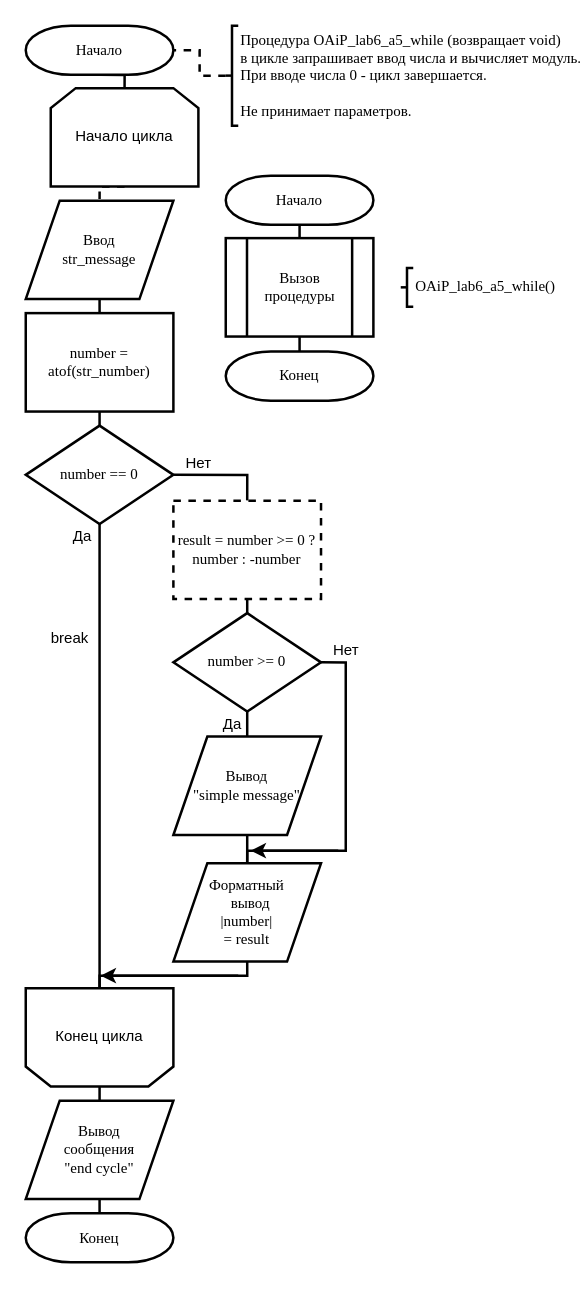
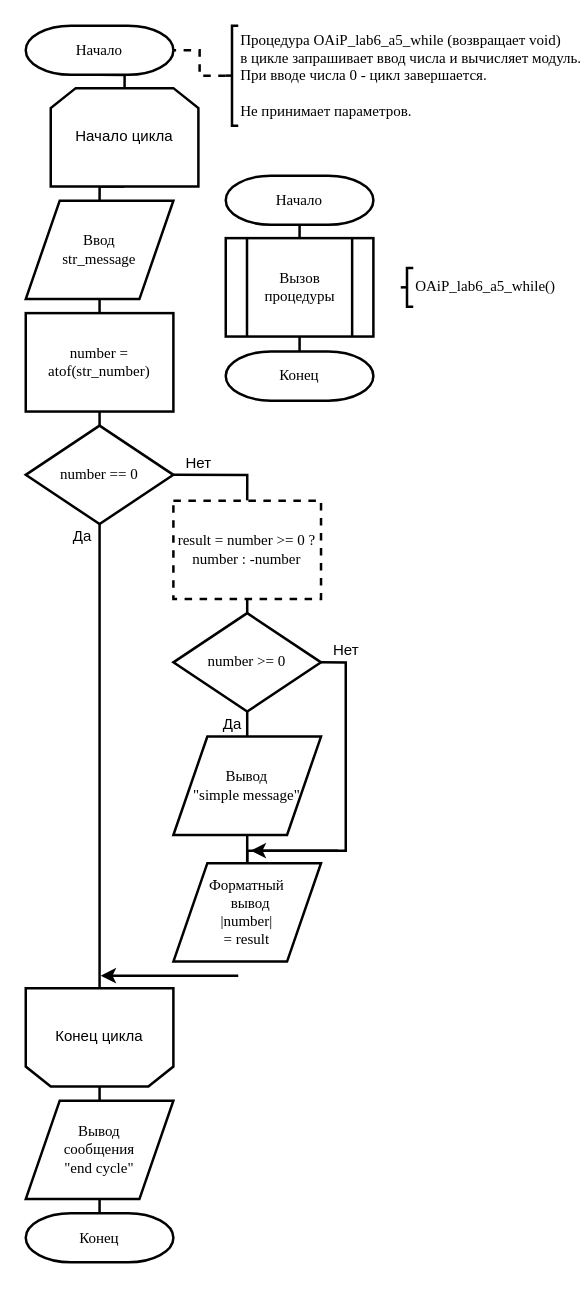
edge "Начало цикла" -- "Ввод str_message": style dashed -> solid
node "break": removed
edge "Форматный вывод |number| = result" -- "Конец цикла": removed
